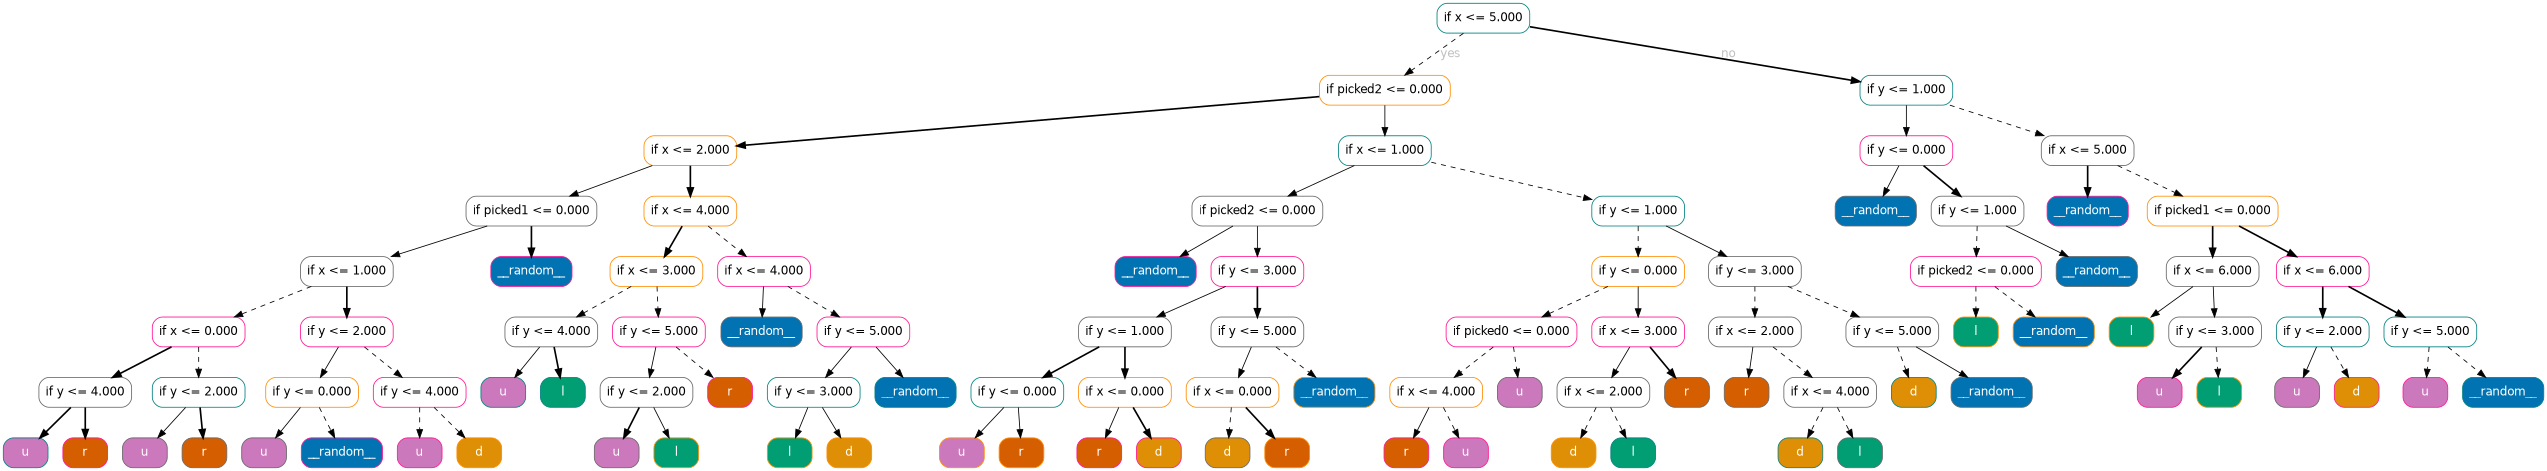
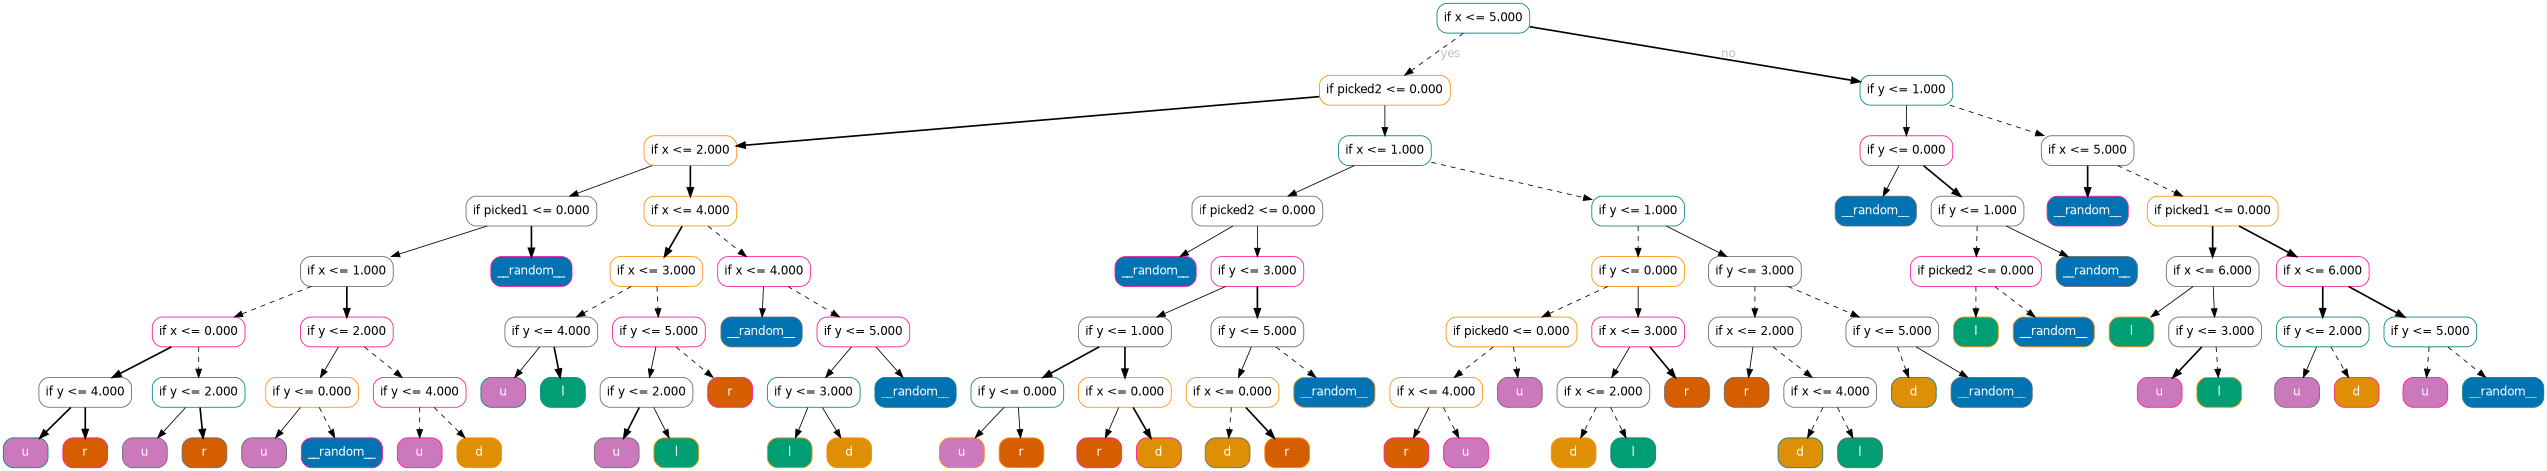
node "if picked0 <= 0.000": color deeppink -> darkorange
